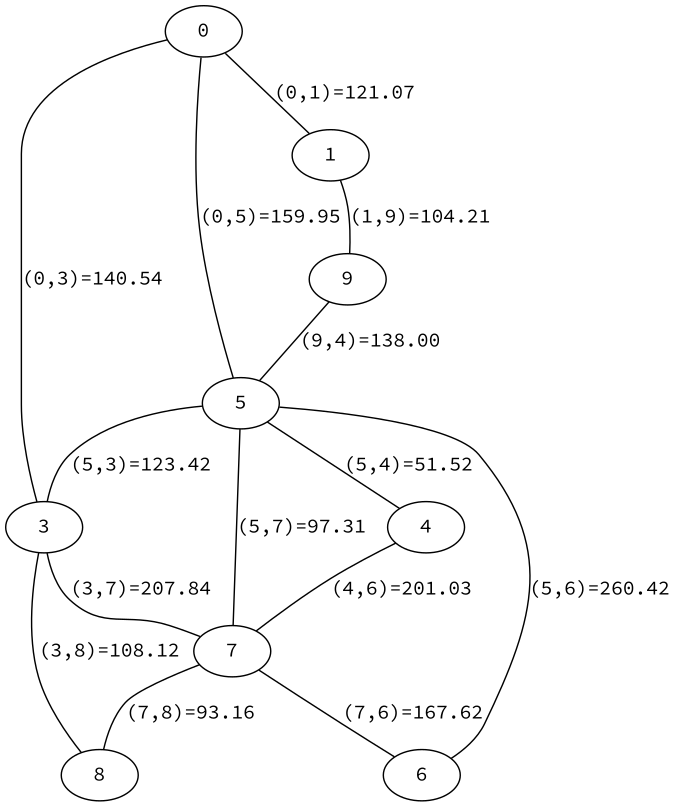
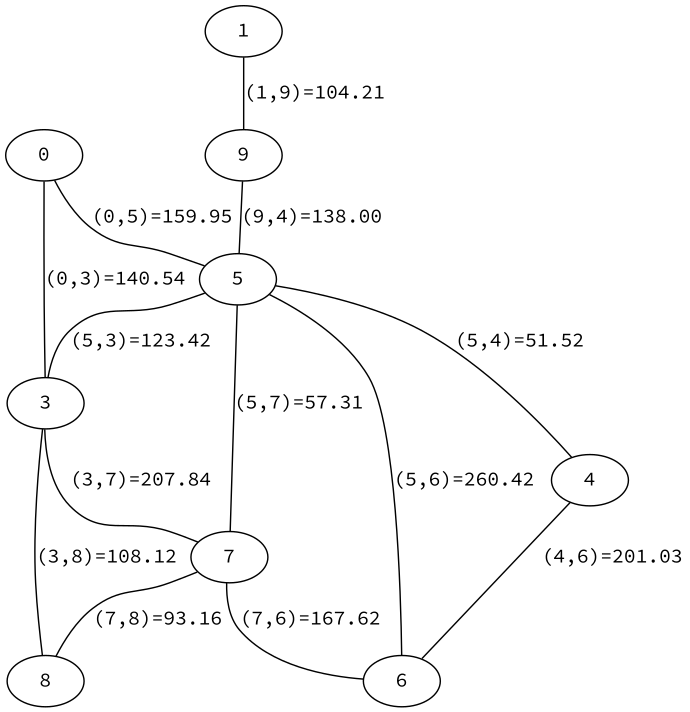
edge "0" -- "1": removed, label "(0,1)=121.07"
edge "5" -- "7": label "(5,7)=97.31" -> "(5,7)=57.31"
edge "4" -- "7": now "4" -- "6"
